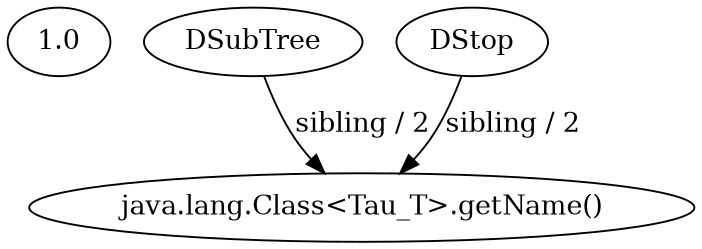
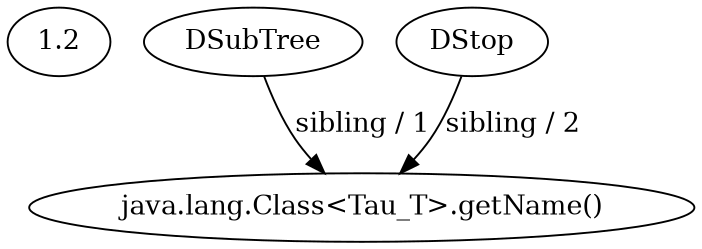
node "1.0": label "1.0" -> "1.2"
edge "DSubTree" -> "java.lang.Class<Tau_T>.getName()": label "sibling / 2" -> "sibling / 1"
